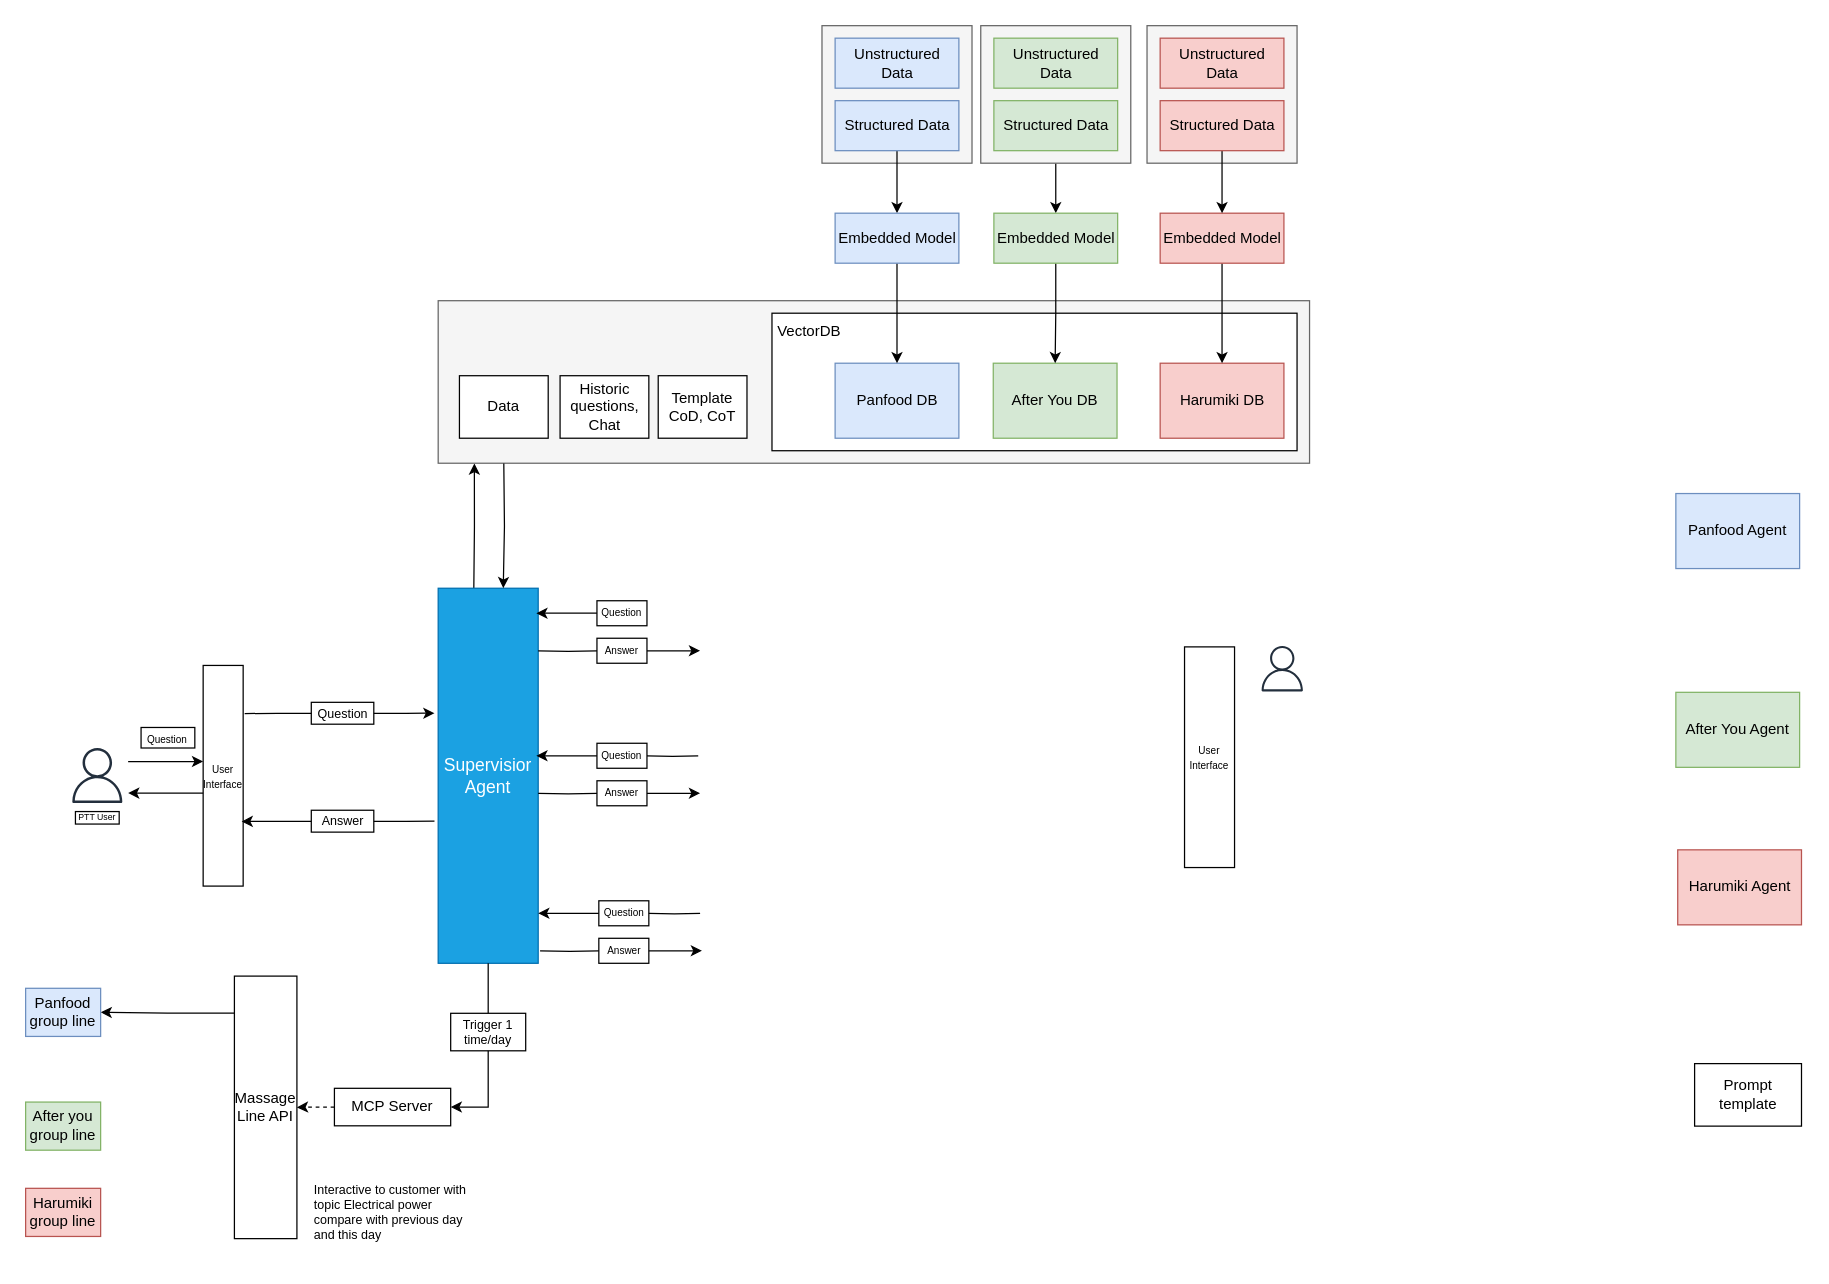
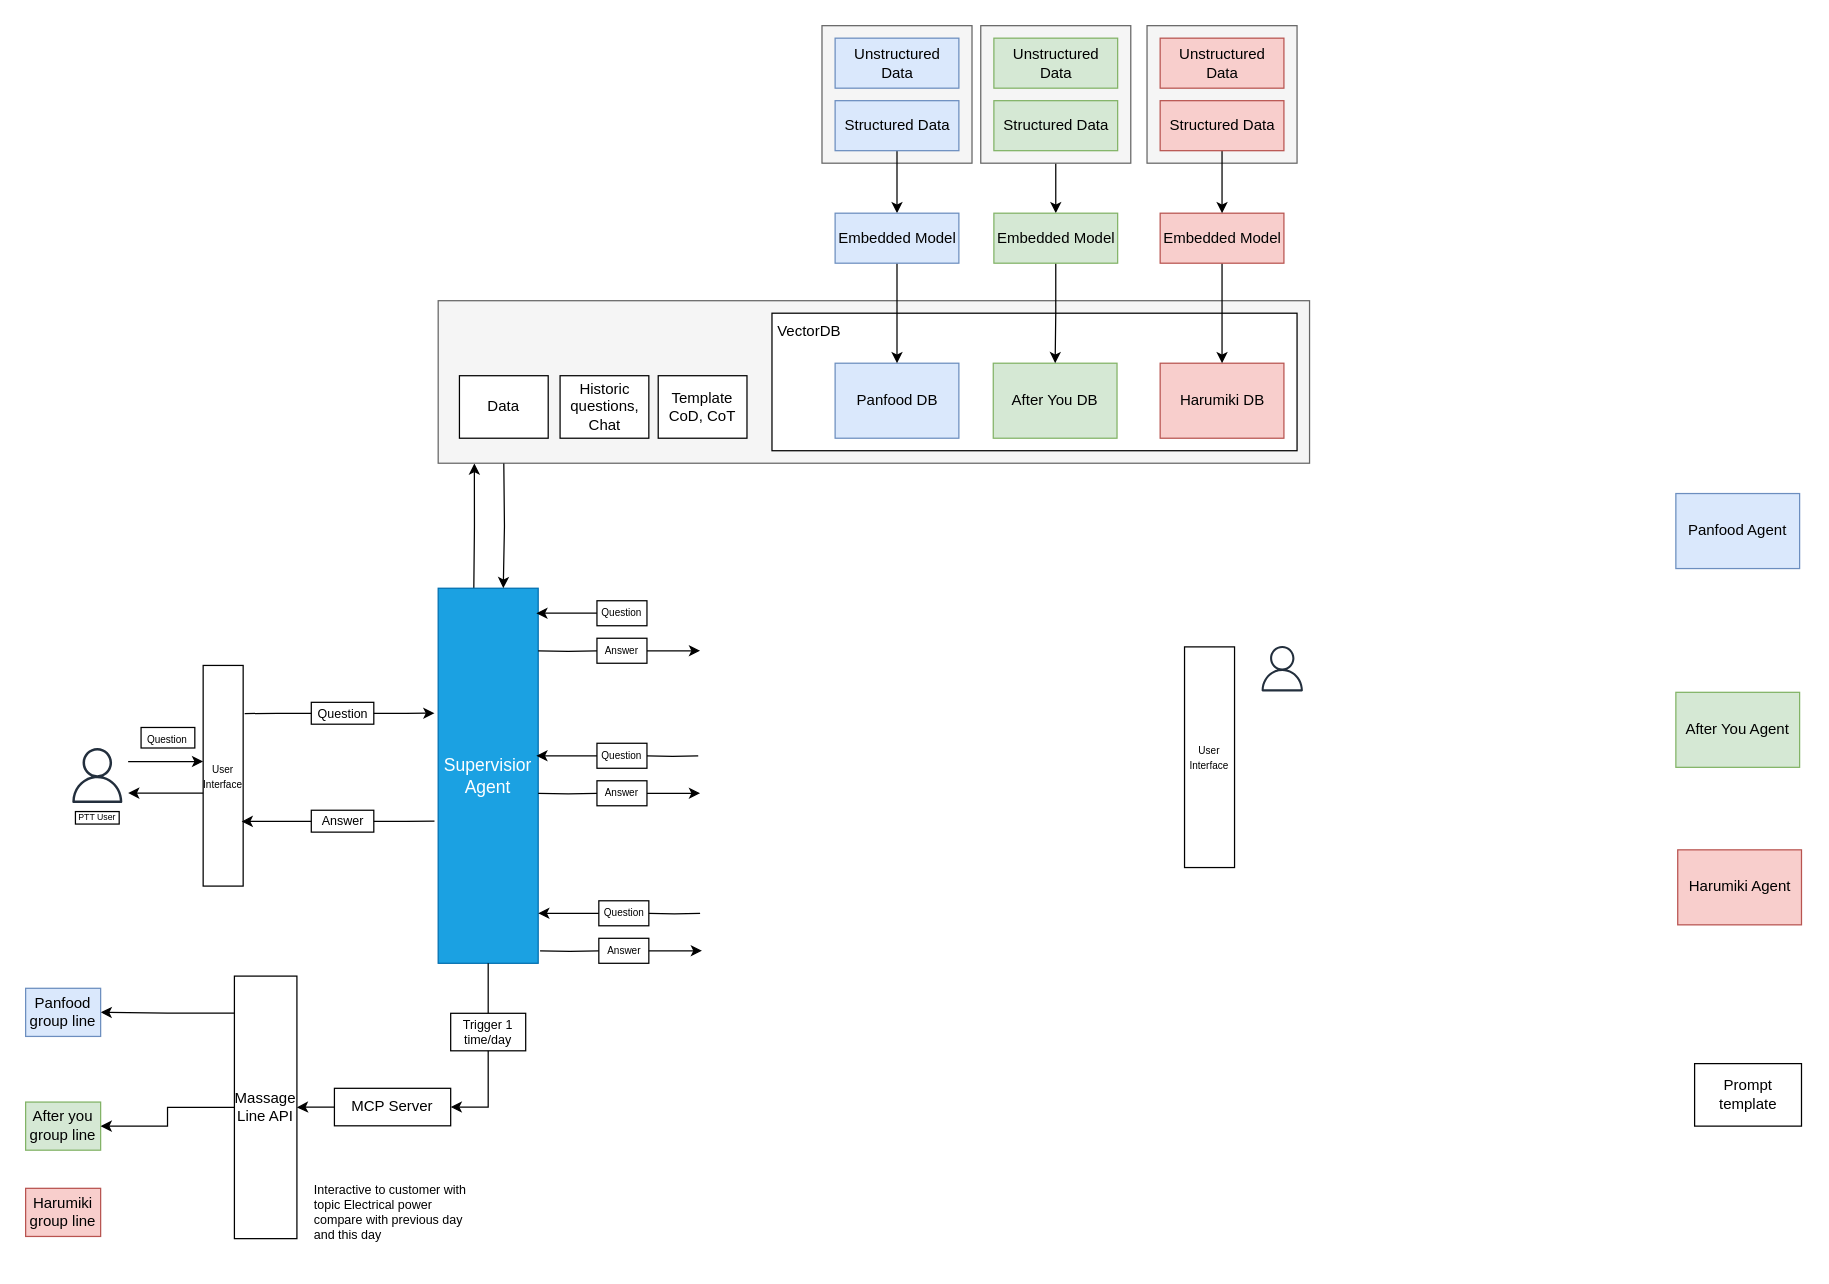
edge "MCP Server" -> "Massage Line API": style dashed -> solid
edge "Massage Line API" -> "After you group line": added
